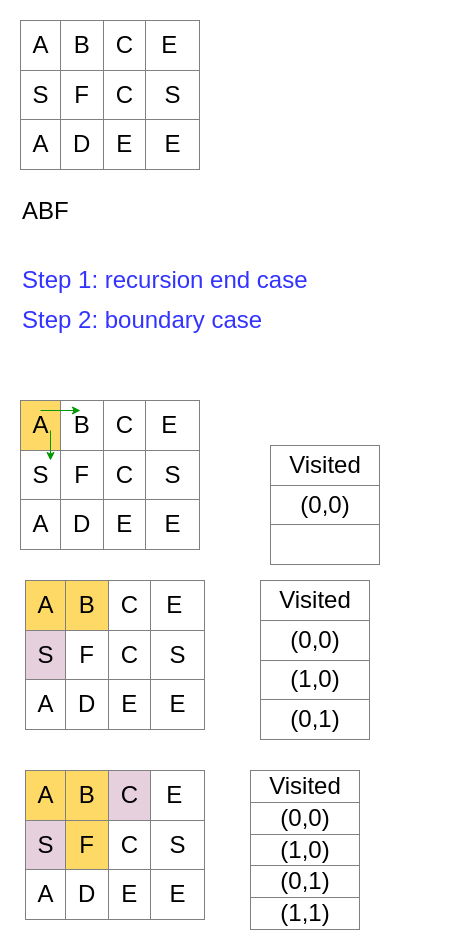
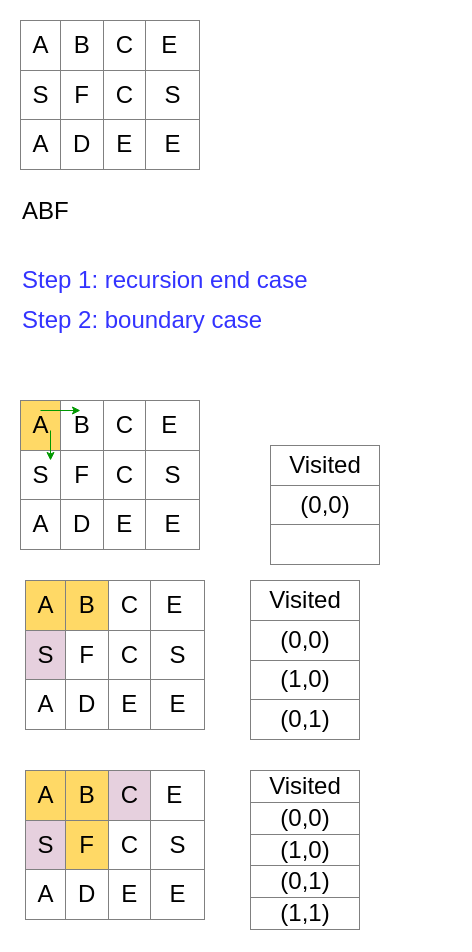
node "Visited (0,0) (1,0) (0,1)": moved (316, 661) -> (306, 661)
